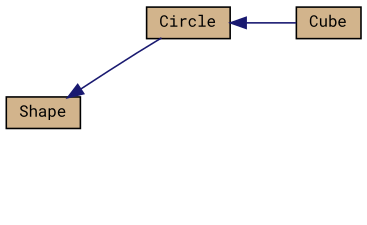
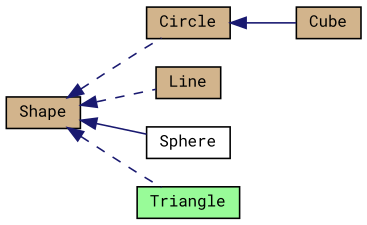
edge "Circle" -> "Shape": style solid -> dashed
node "Line": added
node "Sphere": added
node "Triangle": added
